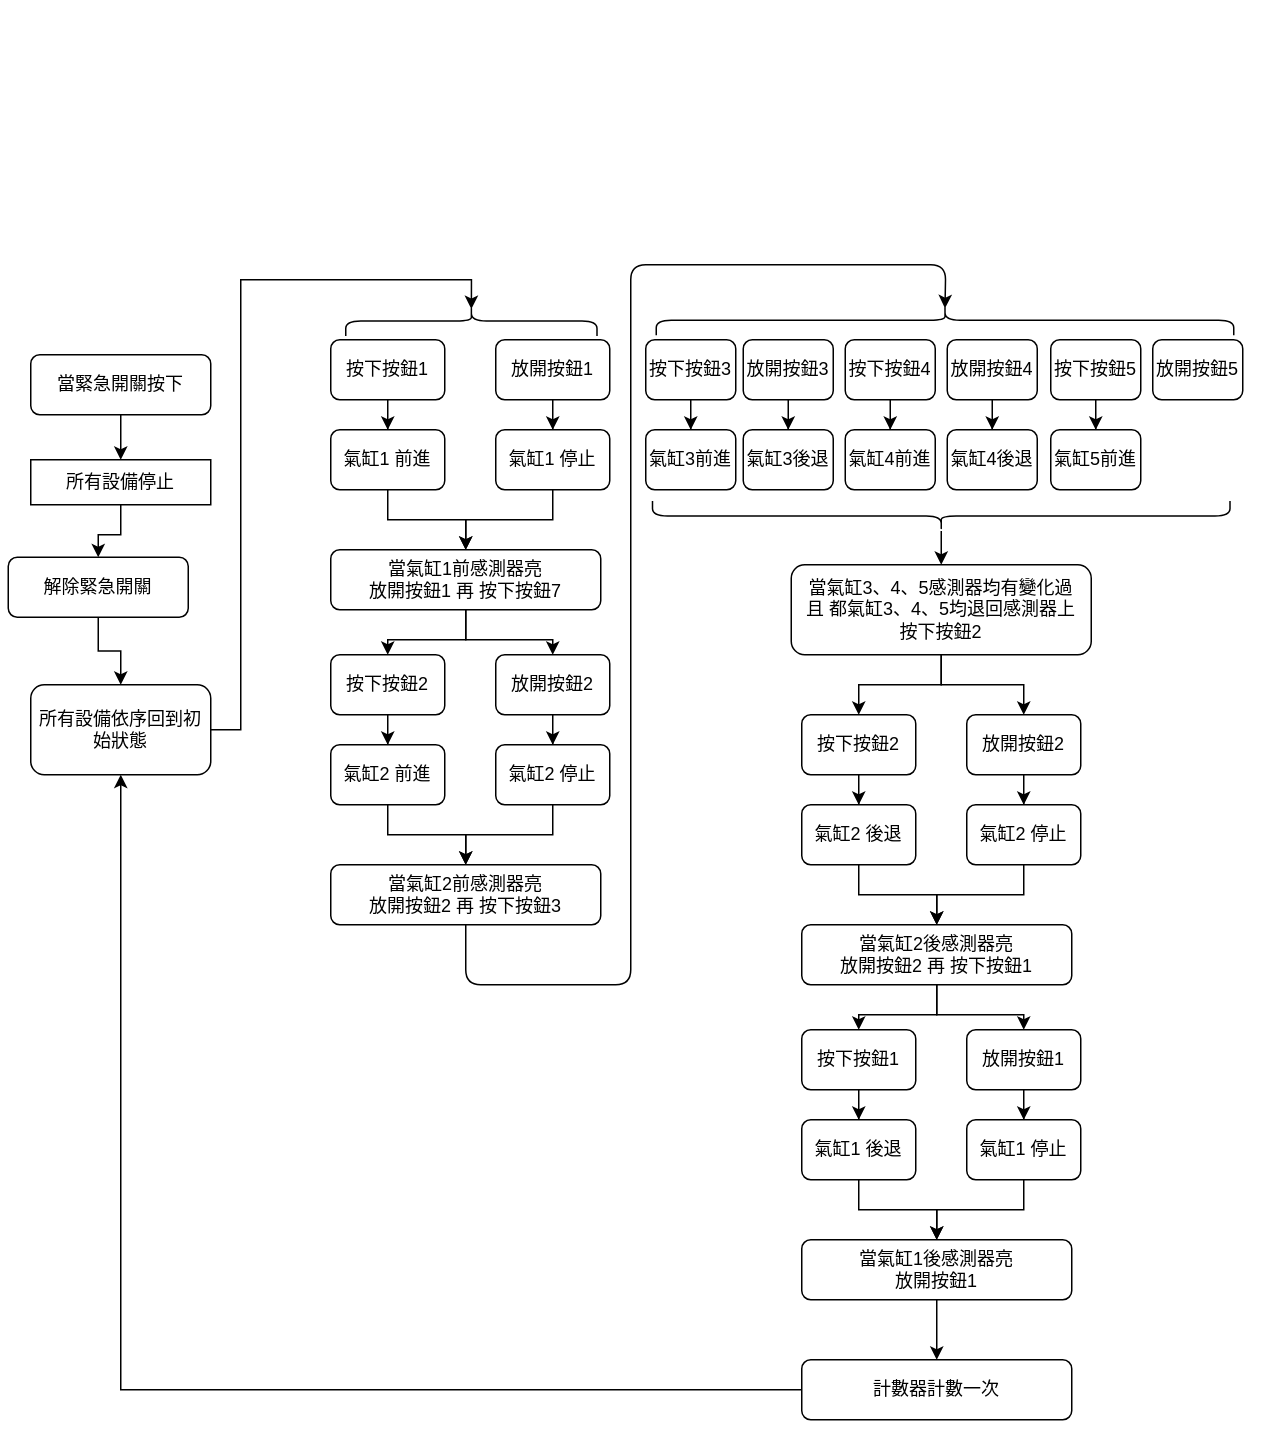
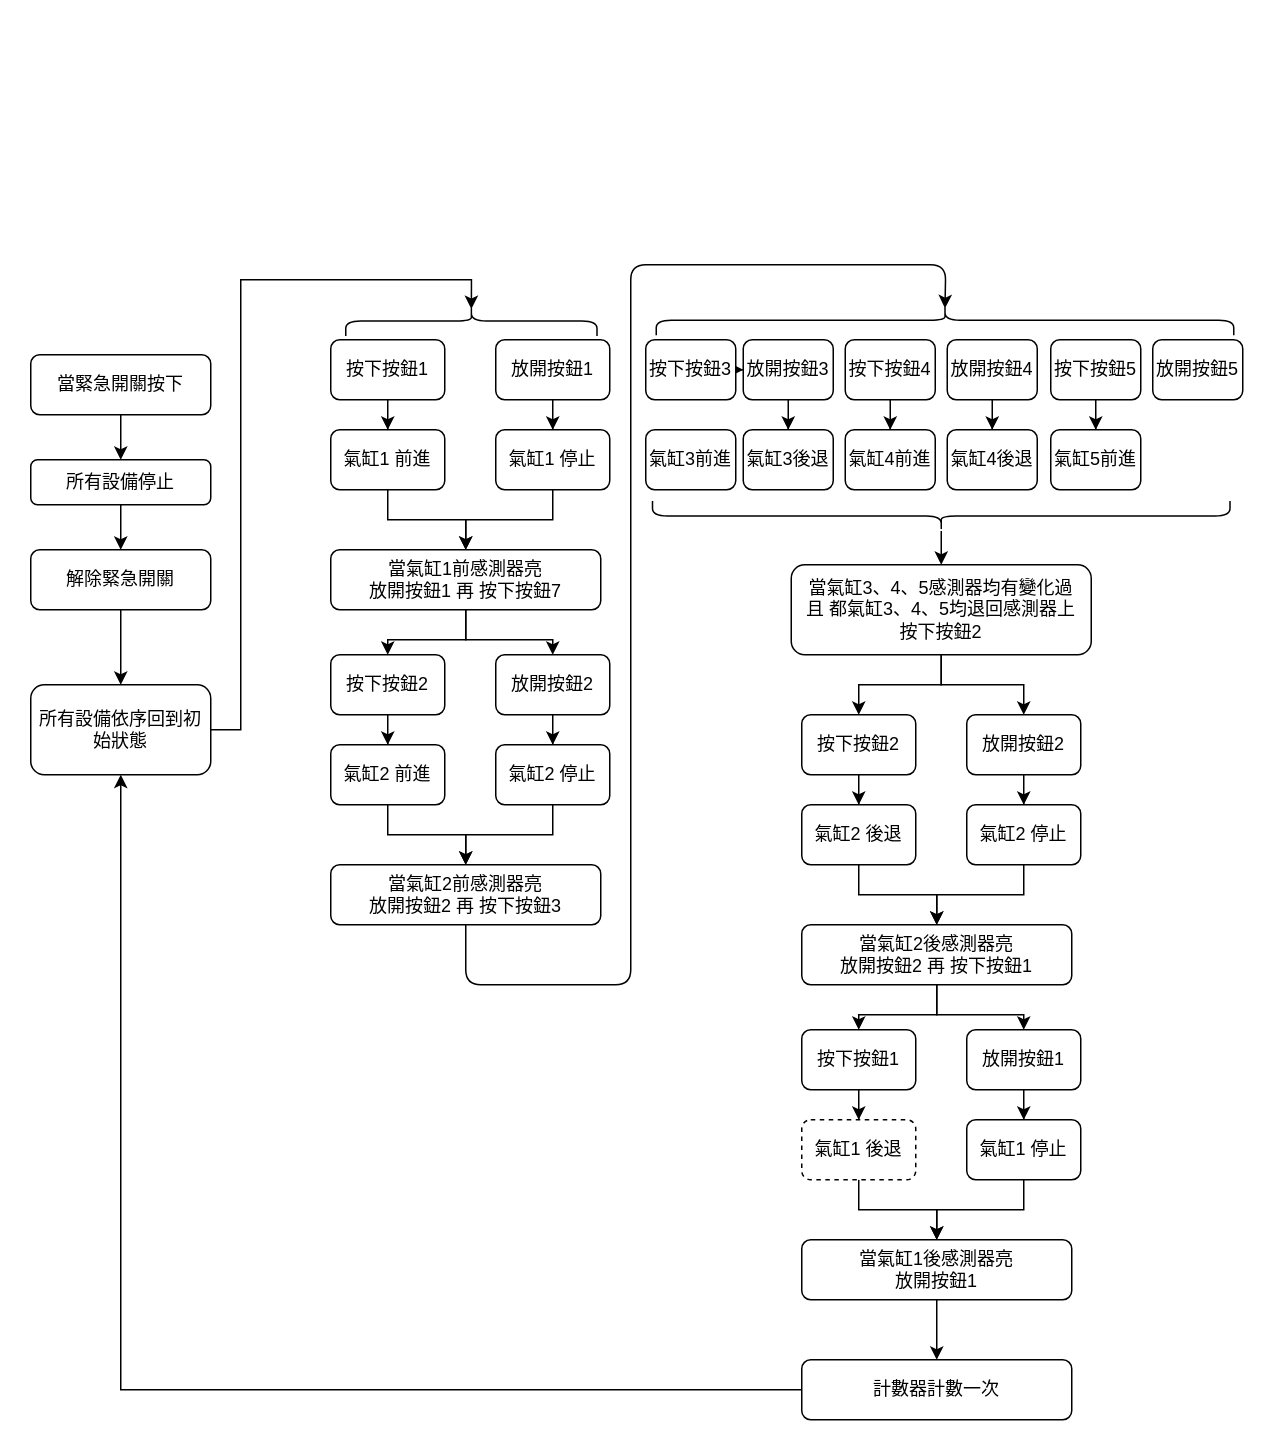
edge "按下按鈕3" -> "氣缸3前進": now "按下按鈕3" -> "放開按鈕3"
node "所有設備停止": shape rectangle -> rounded rectangle
node "解除緊急開關": moved (98, 587) -> (121, 580)
node "氣缸1 後退": style solid -> dashed
